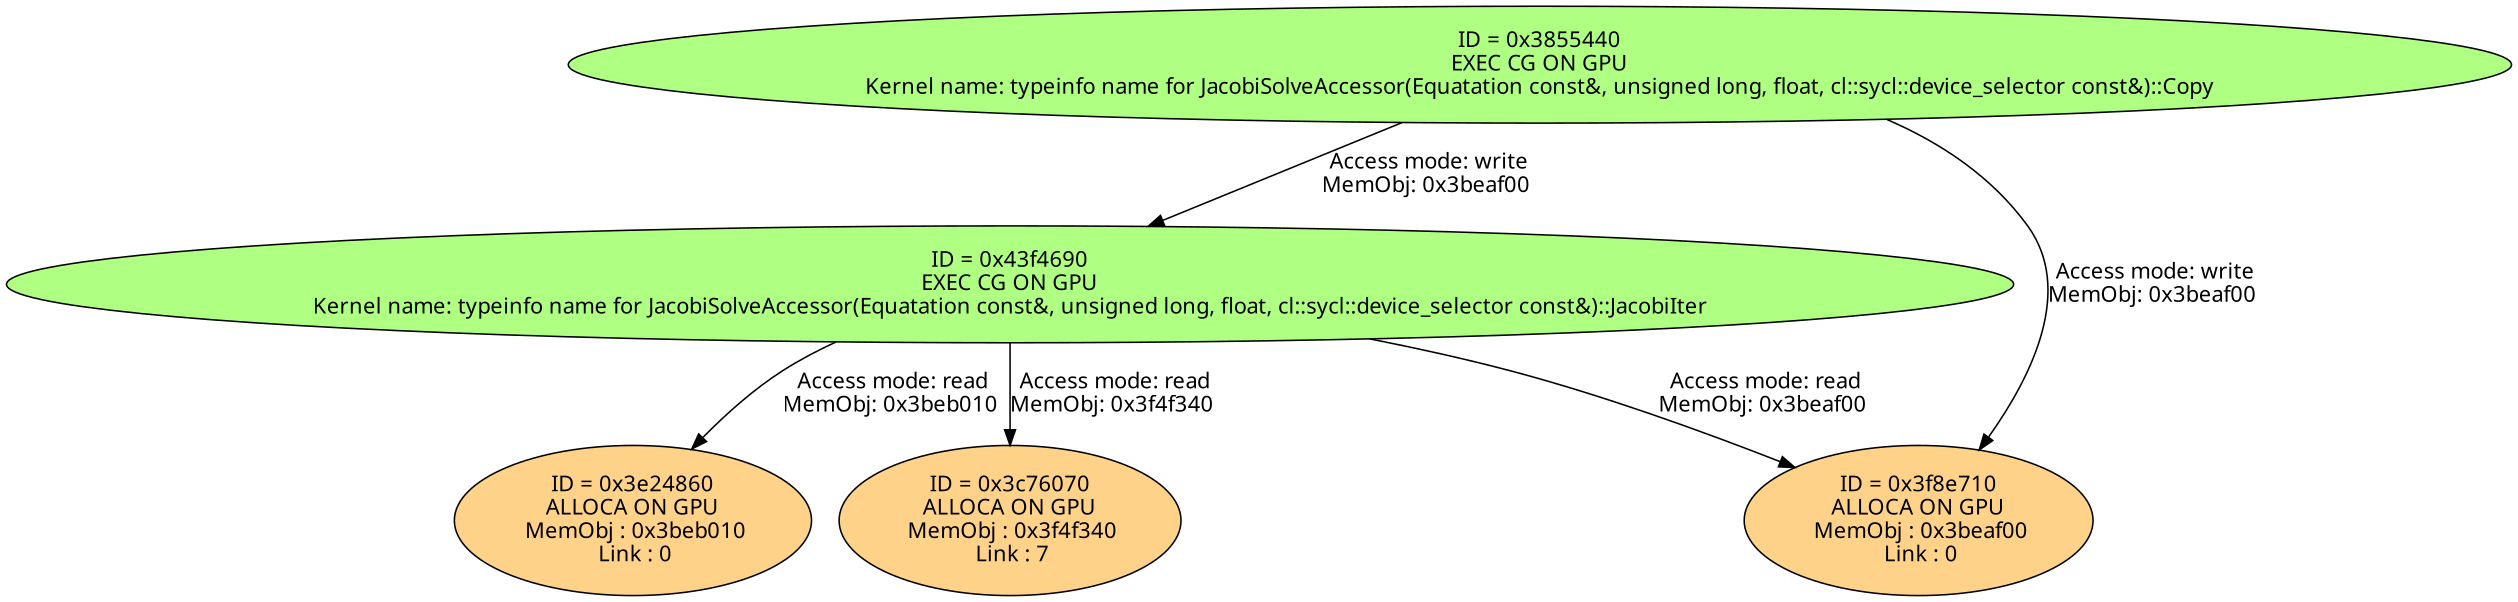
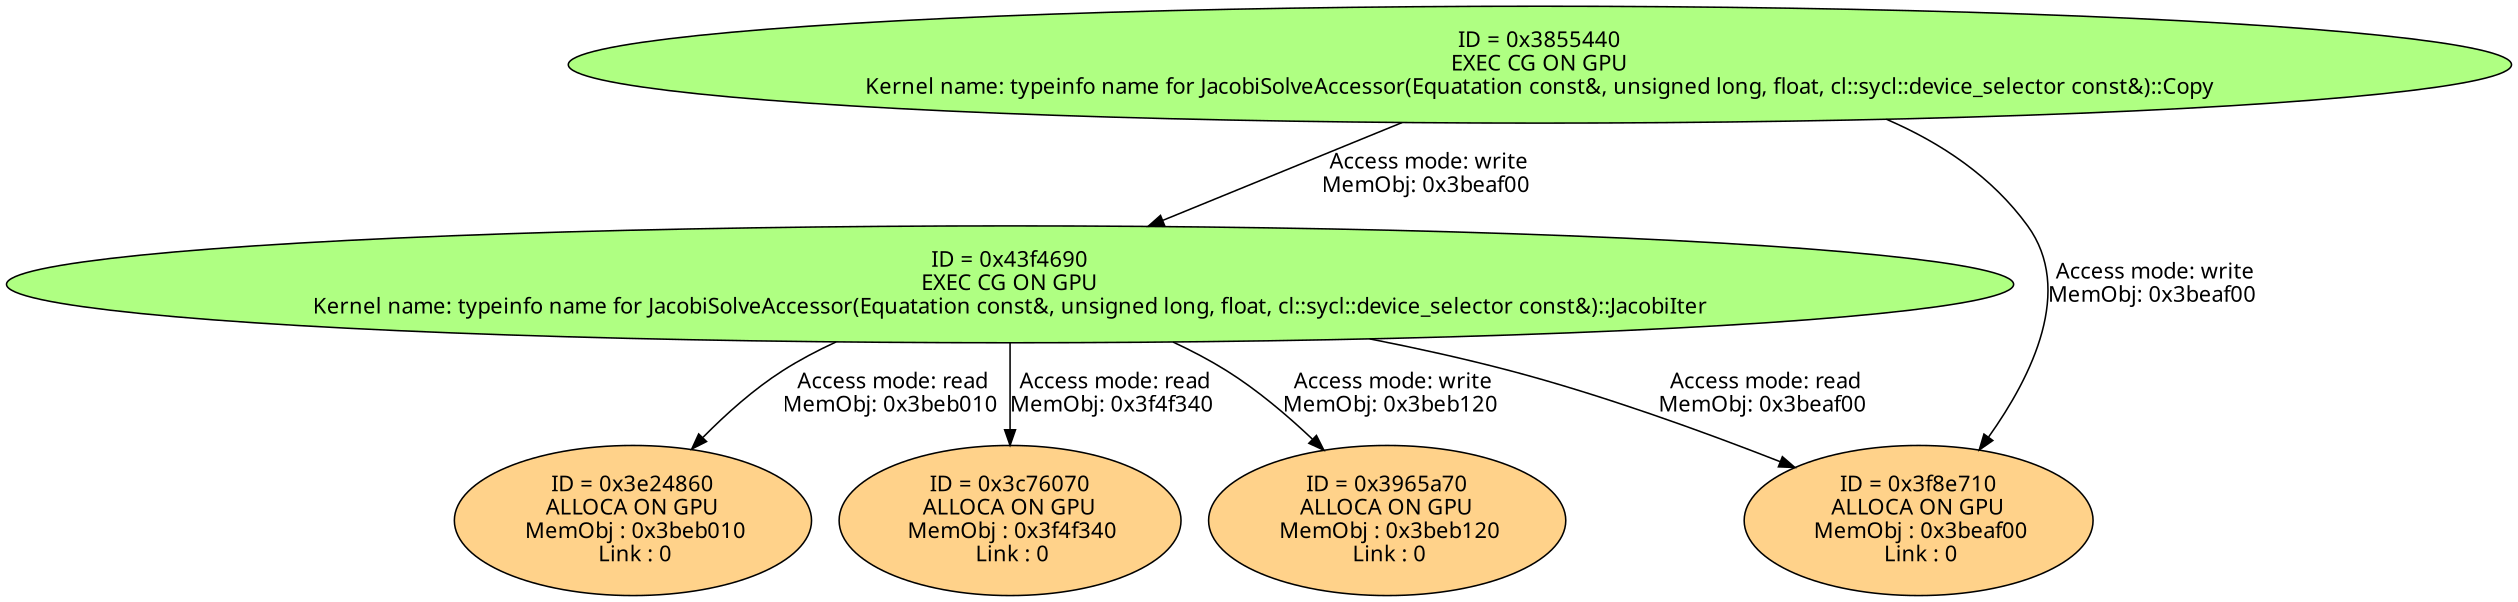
node "ID = 0x3c76070 ALLOCA ON GPU MemObj : 0x3f4f340 Link : 7": label "ID = 0x3c76070 ALLOCA ON GPU MemObj : 0x3f4f340 Link : 7" -> "ID = 0x3c76070 ALLOCA ON GPU MemObj : 0x3f4f340 Link : 0"
node "ID = 0x3965a70 ALLOCA ON GPU MemObj : 0x3beb120 Link : 0": added
